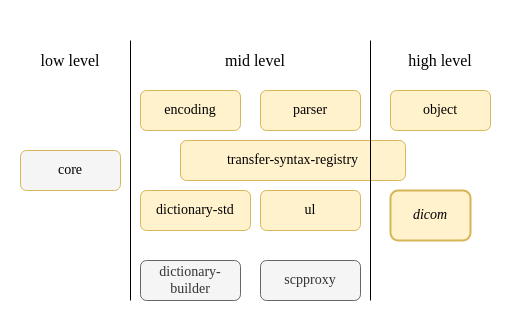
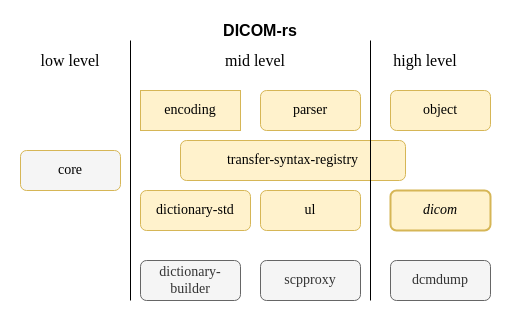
node "DICOM-rs": added
node "high level": moved (441, 61) -> (426, 61)
node "encoding": shape rounded rectangle -> rectangle
node "dicom": size 80x50 -> 100x40
node "dcmdump": added
